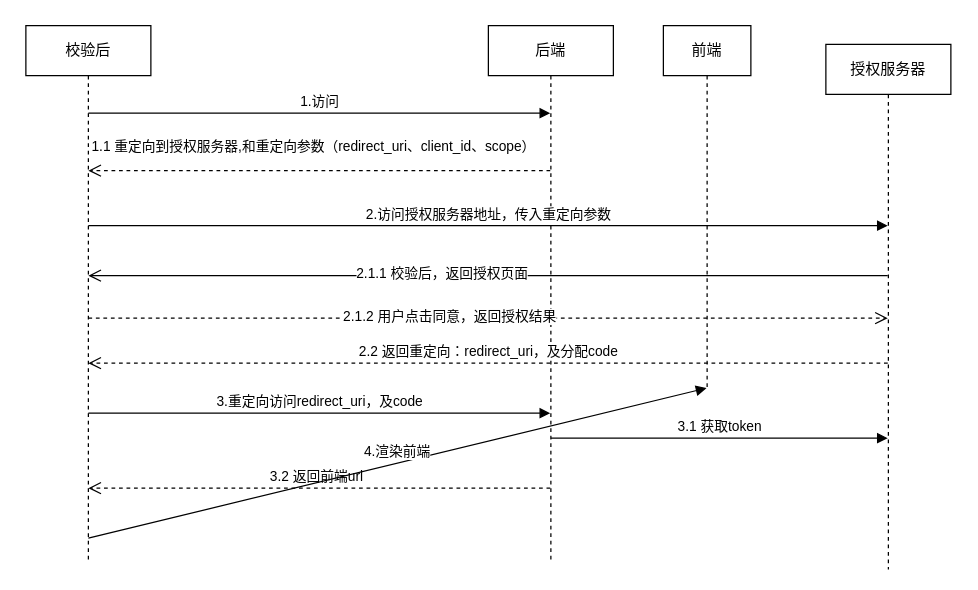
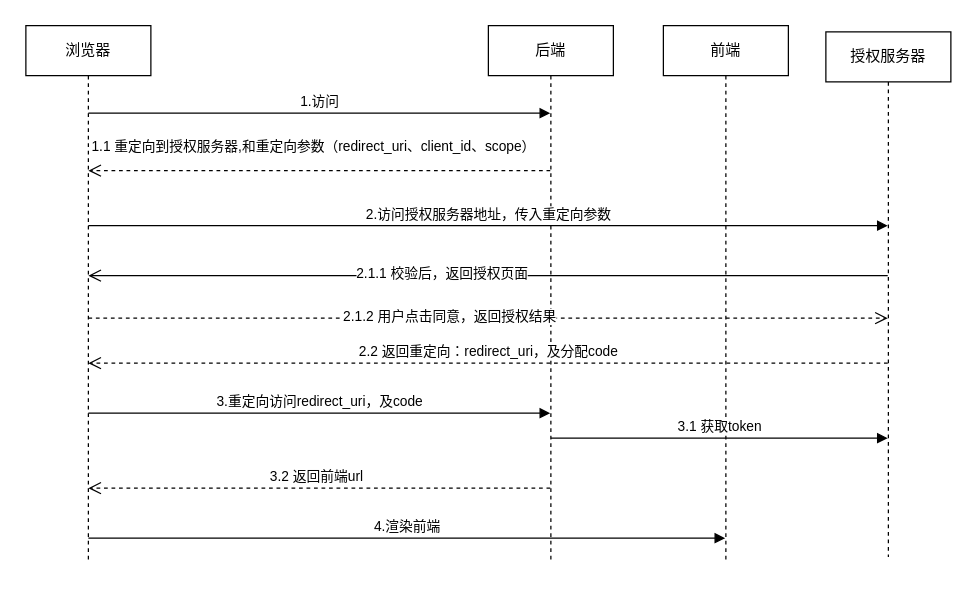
node "校验后": label "校验后" -> "浏览器"
node "前端": size 88x363 -> 125x538
node "授权服务器": moved (888, 307) -> (888, 294)
